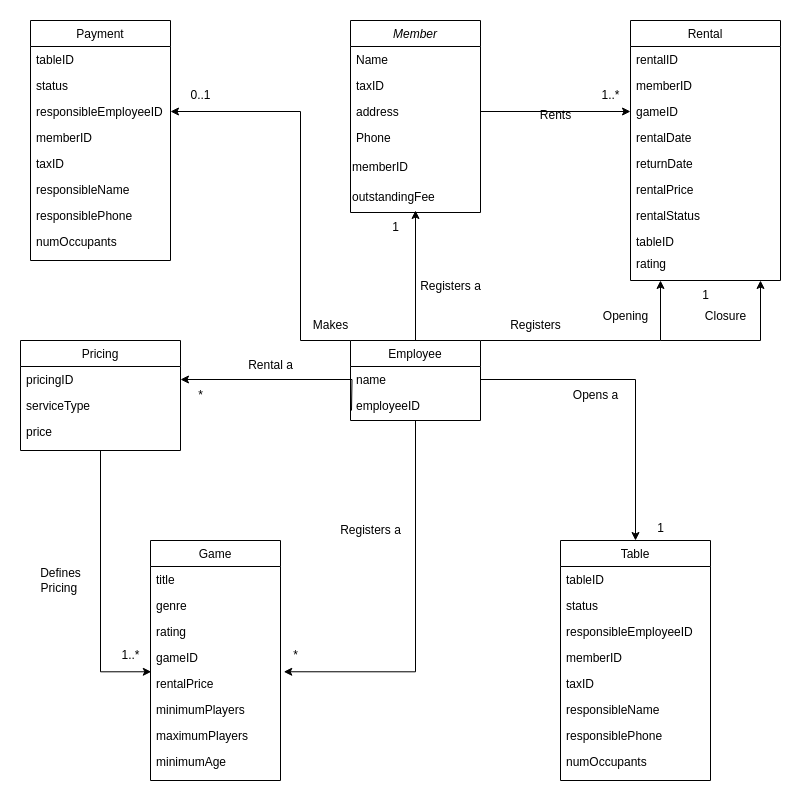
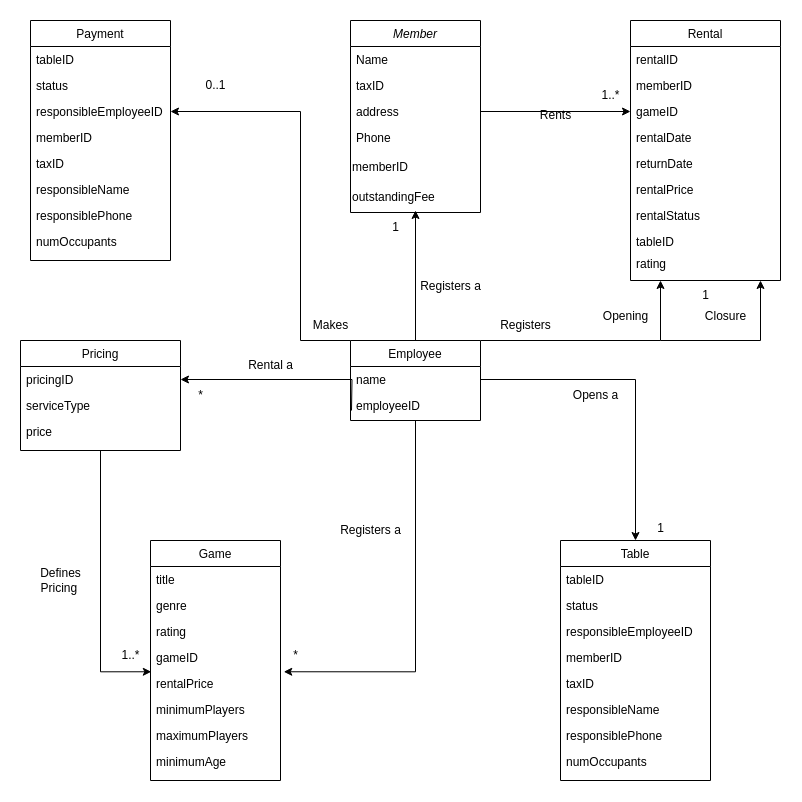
node "0..1": moved (201, 96) -> (216, 86)
node "Registers": moved (536, 326) -> (526, 326)
